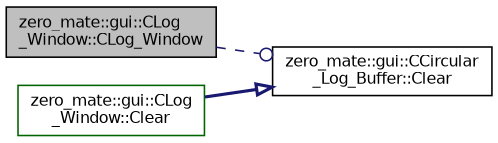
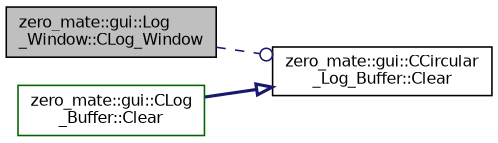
node "zero_mate::gui::CLog _Window::CLog_Window": label "zero_mate::gui::CLog _Window::CLog_Window" -> "zero_mate::gui::Log _Window::CLog_Window"
node "zero_mate::gui::CLog _Window::Clear": label "zero_mate::gui::CLog _Window::Clear" -> "zero_mate::gui::CLog _Buffer::Clear"
